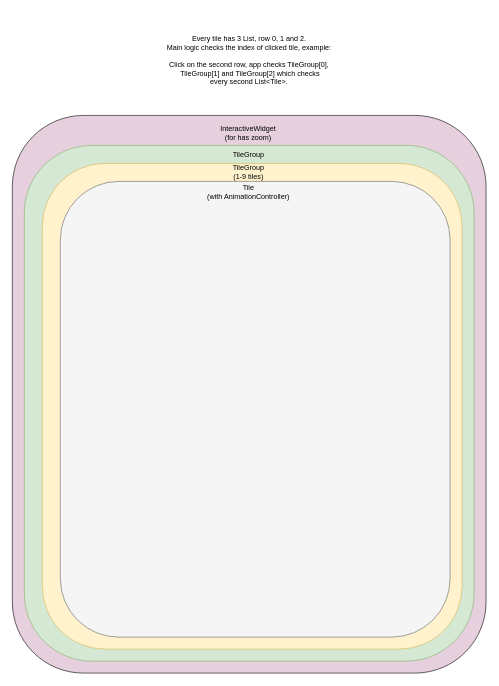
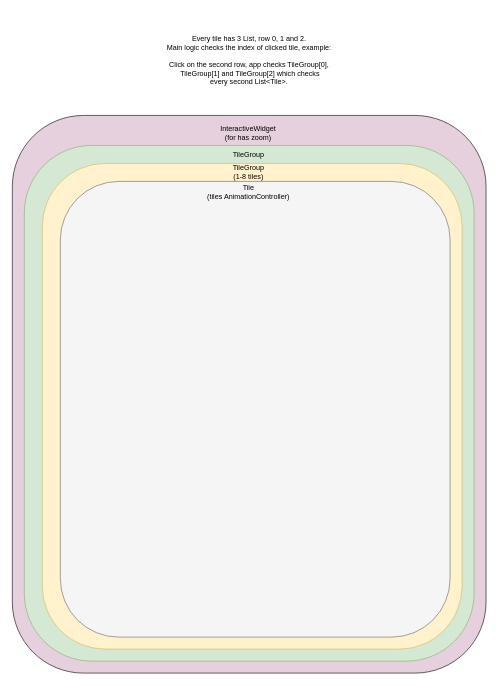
node "TileGroup (1-9 tiles)": label "TileGroup (1-9 tiles)" -> "TileGroup (1-8 tiles)"
node "Tile (with AnimationController)": label "Tile (with AnimationController)" -> "Tile (tiles AnimationController)"
